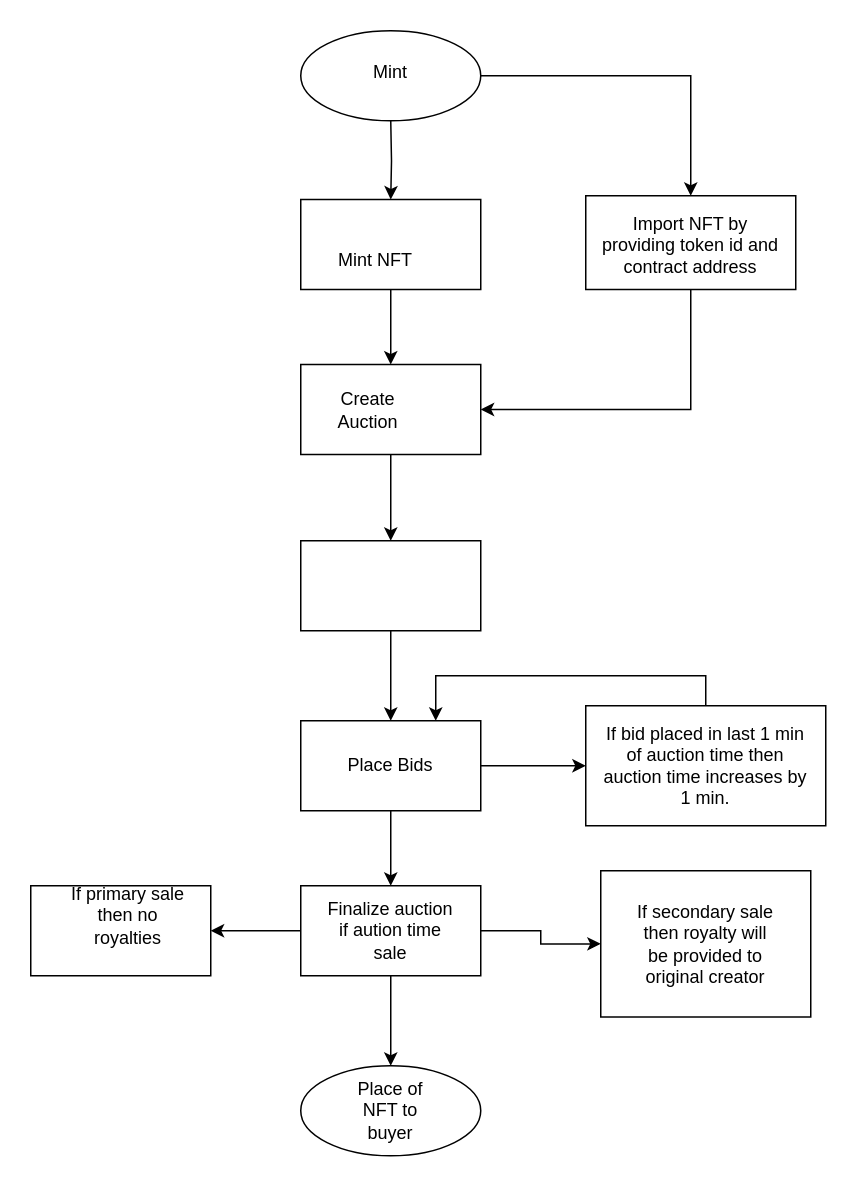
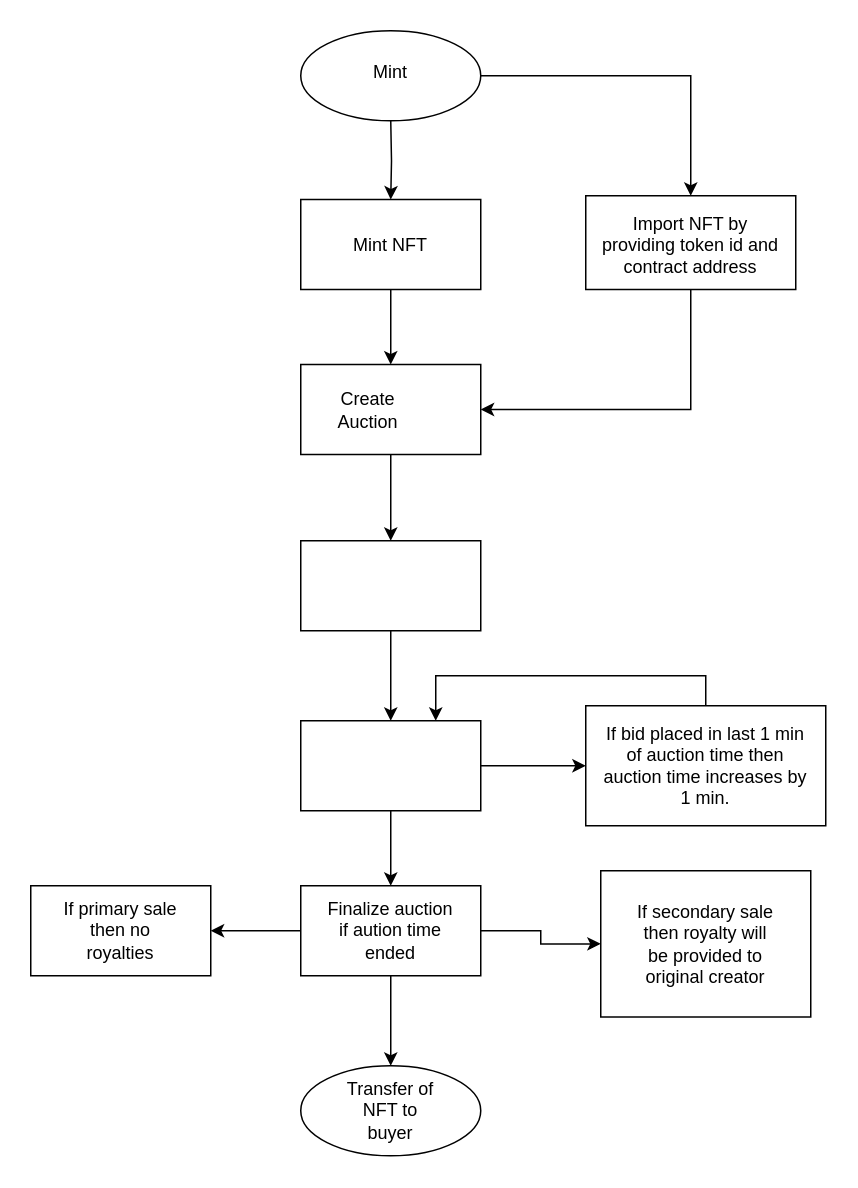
node "Mint NFT": moved (376, 260) -> (391, 245)
node "Place Bids": removed
node "If primary sale then no royalties": moved (128, 916) -> (121, 931)
node "Finalize auction if aution time sale": label "Finalize auction if aution time sale" -> "Finalize auction if aution time ended"
node "Place of NFT to buyer": label "Place of NFT to buyer" -> "Transfer of NFT to buyer"
